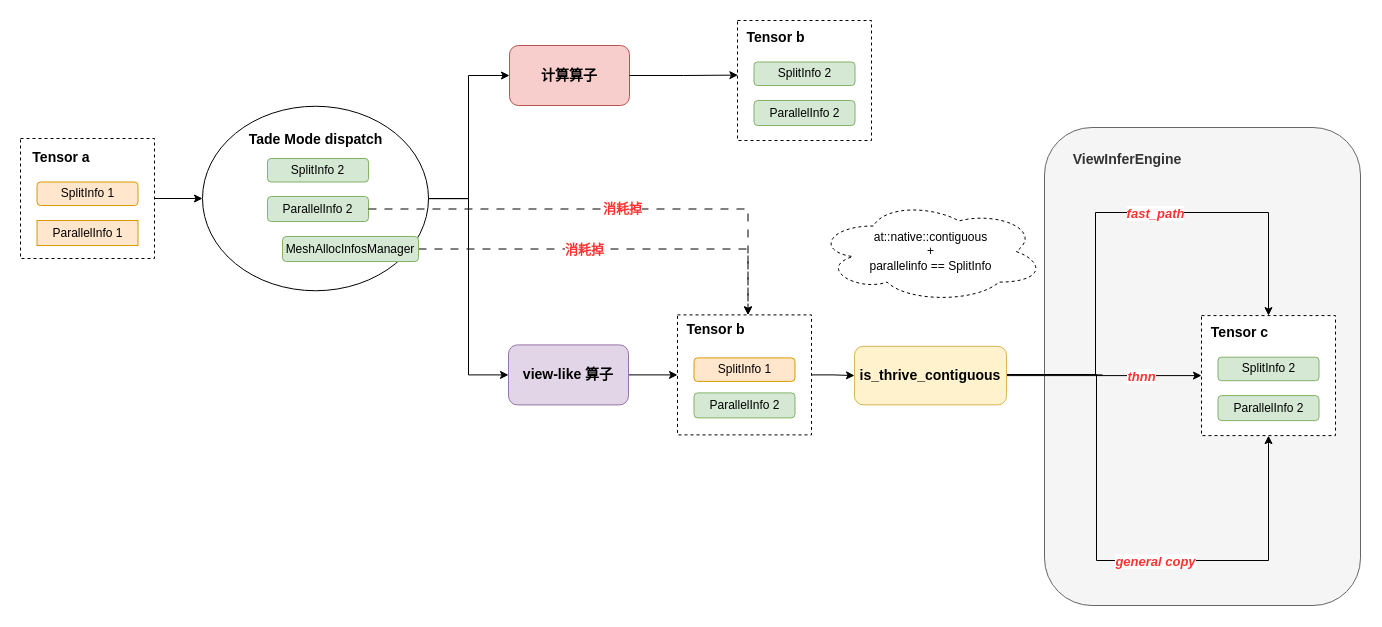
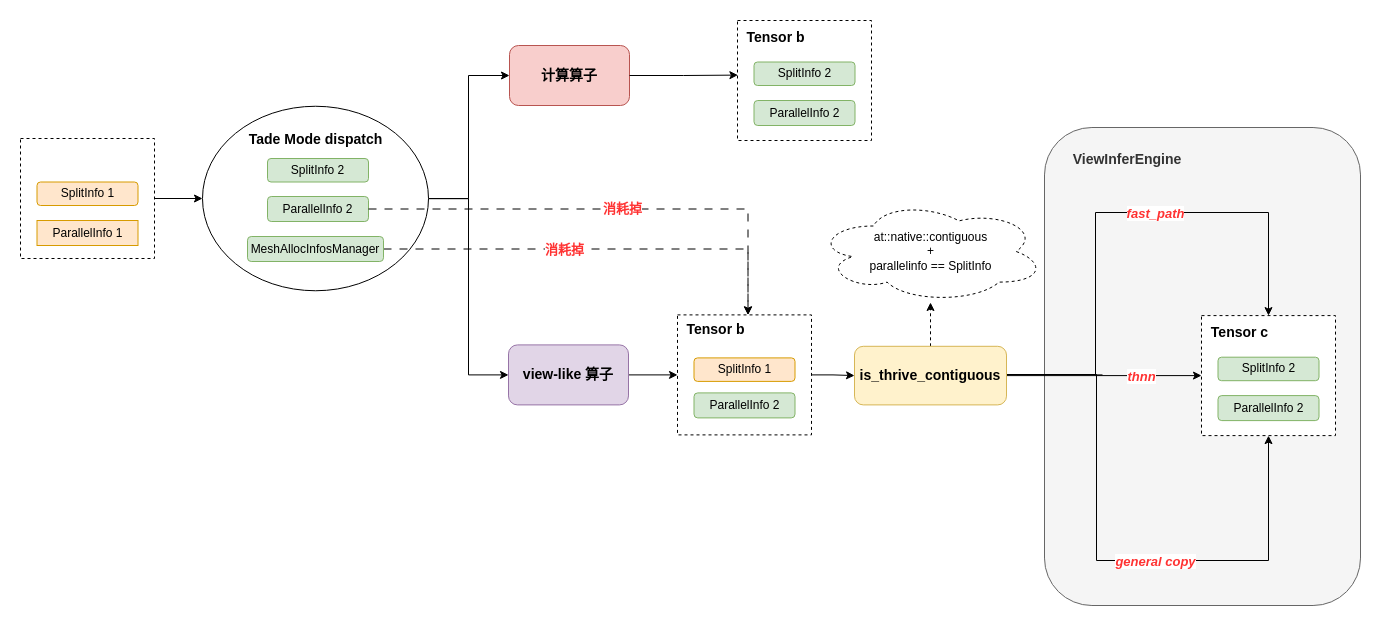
node "Tensor a": removed
node "MeshAllocInfosManager": moved (351, 249) -> (316, 249)
edge "is_thrive_contiguous" -> "at::native::contiguous + parallelinfo == SplitInfo": added
